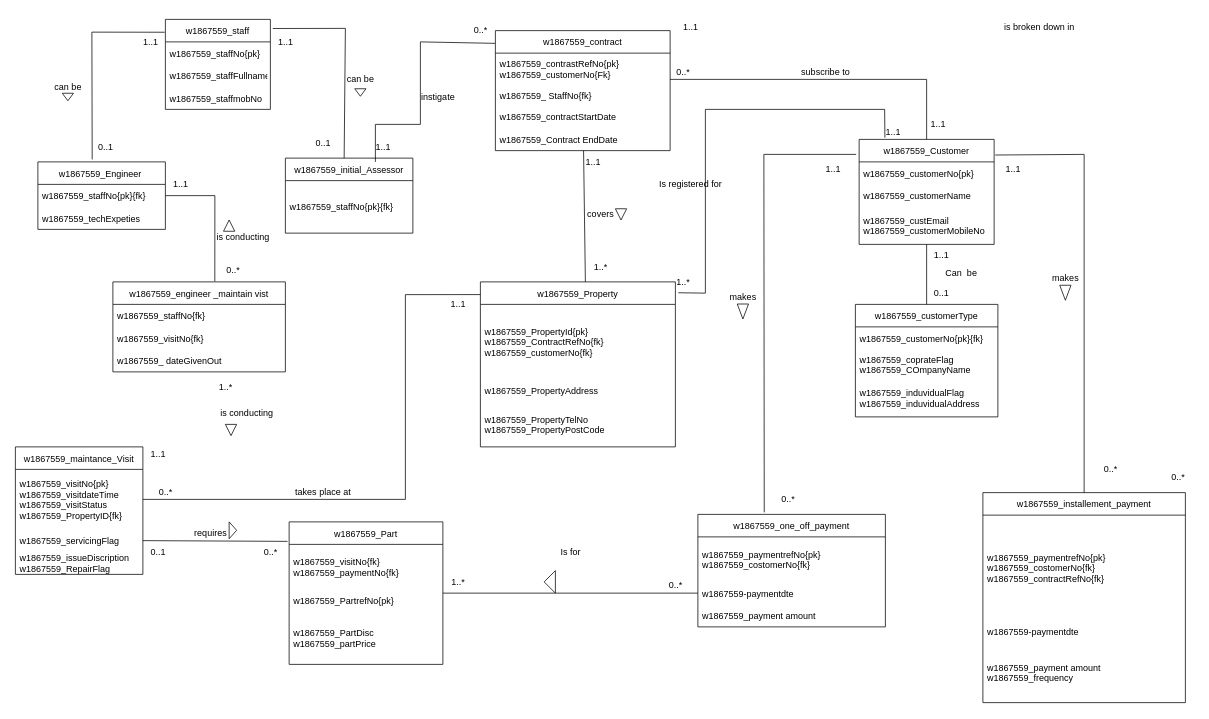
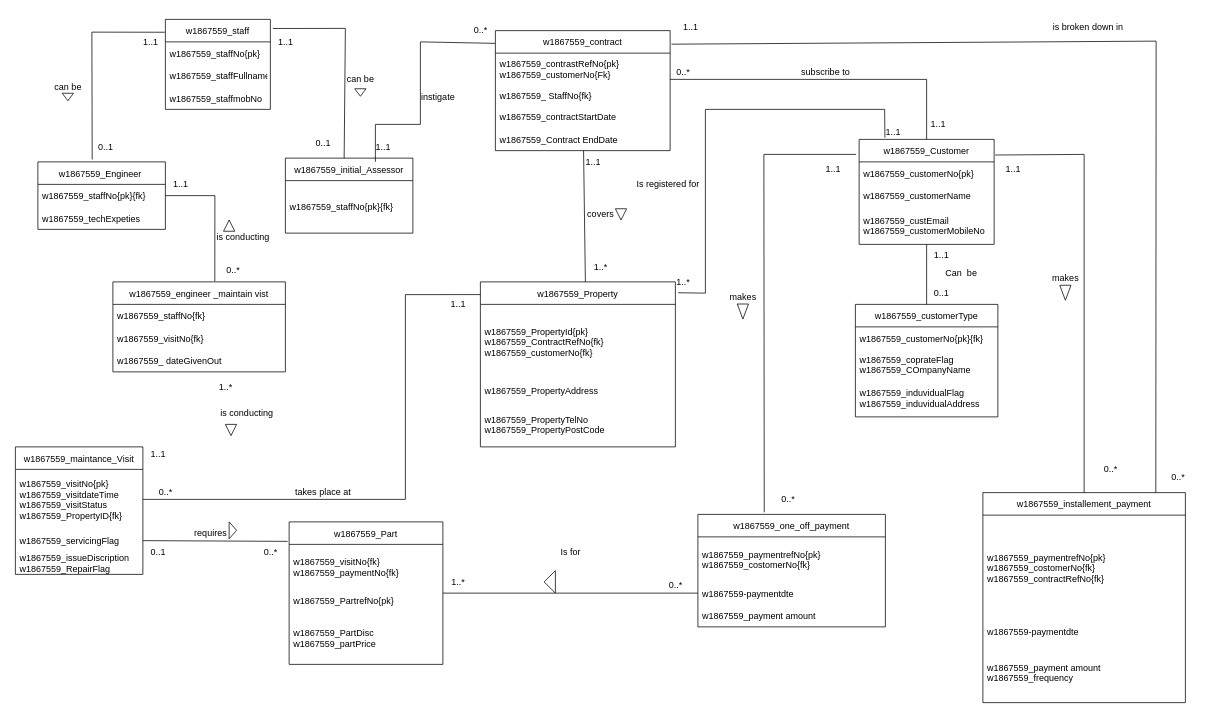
node "is broken down in": moved (1039, 27) -> (1088, 27)
edge "w1867559_contract" -- "w1867559_installement_payment": added
node "Is registered for": moved (690, 184) -> (668, 184)
